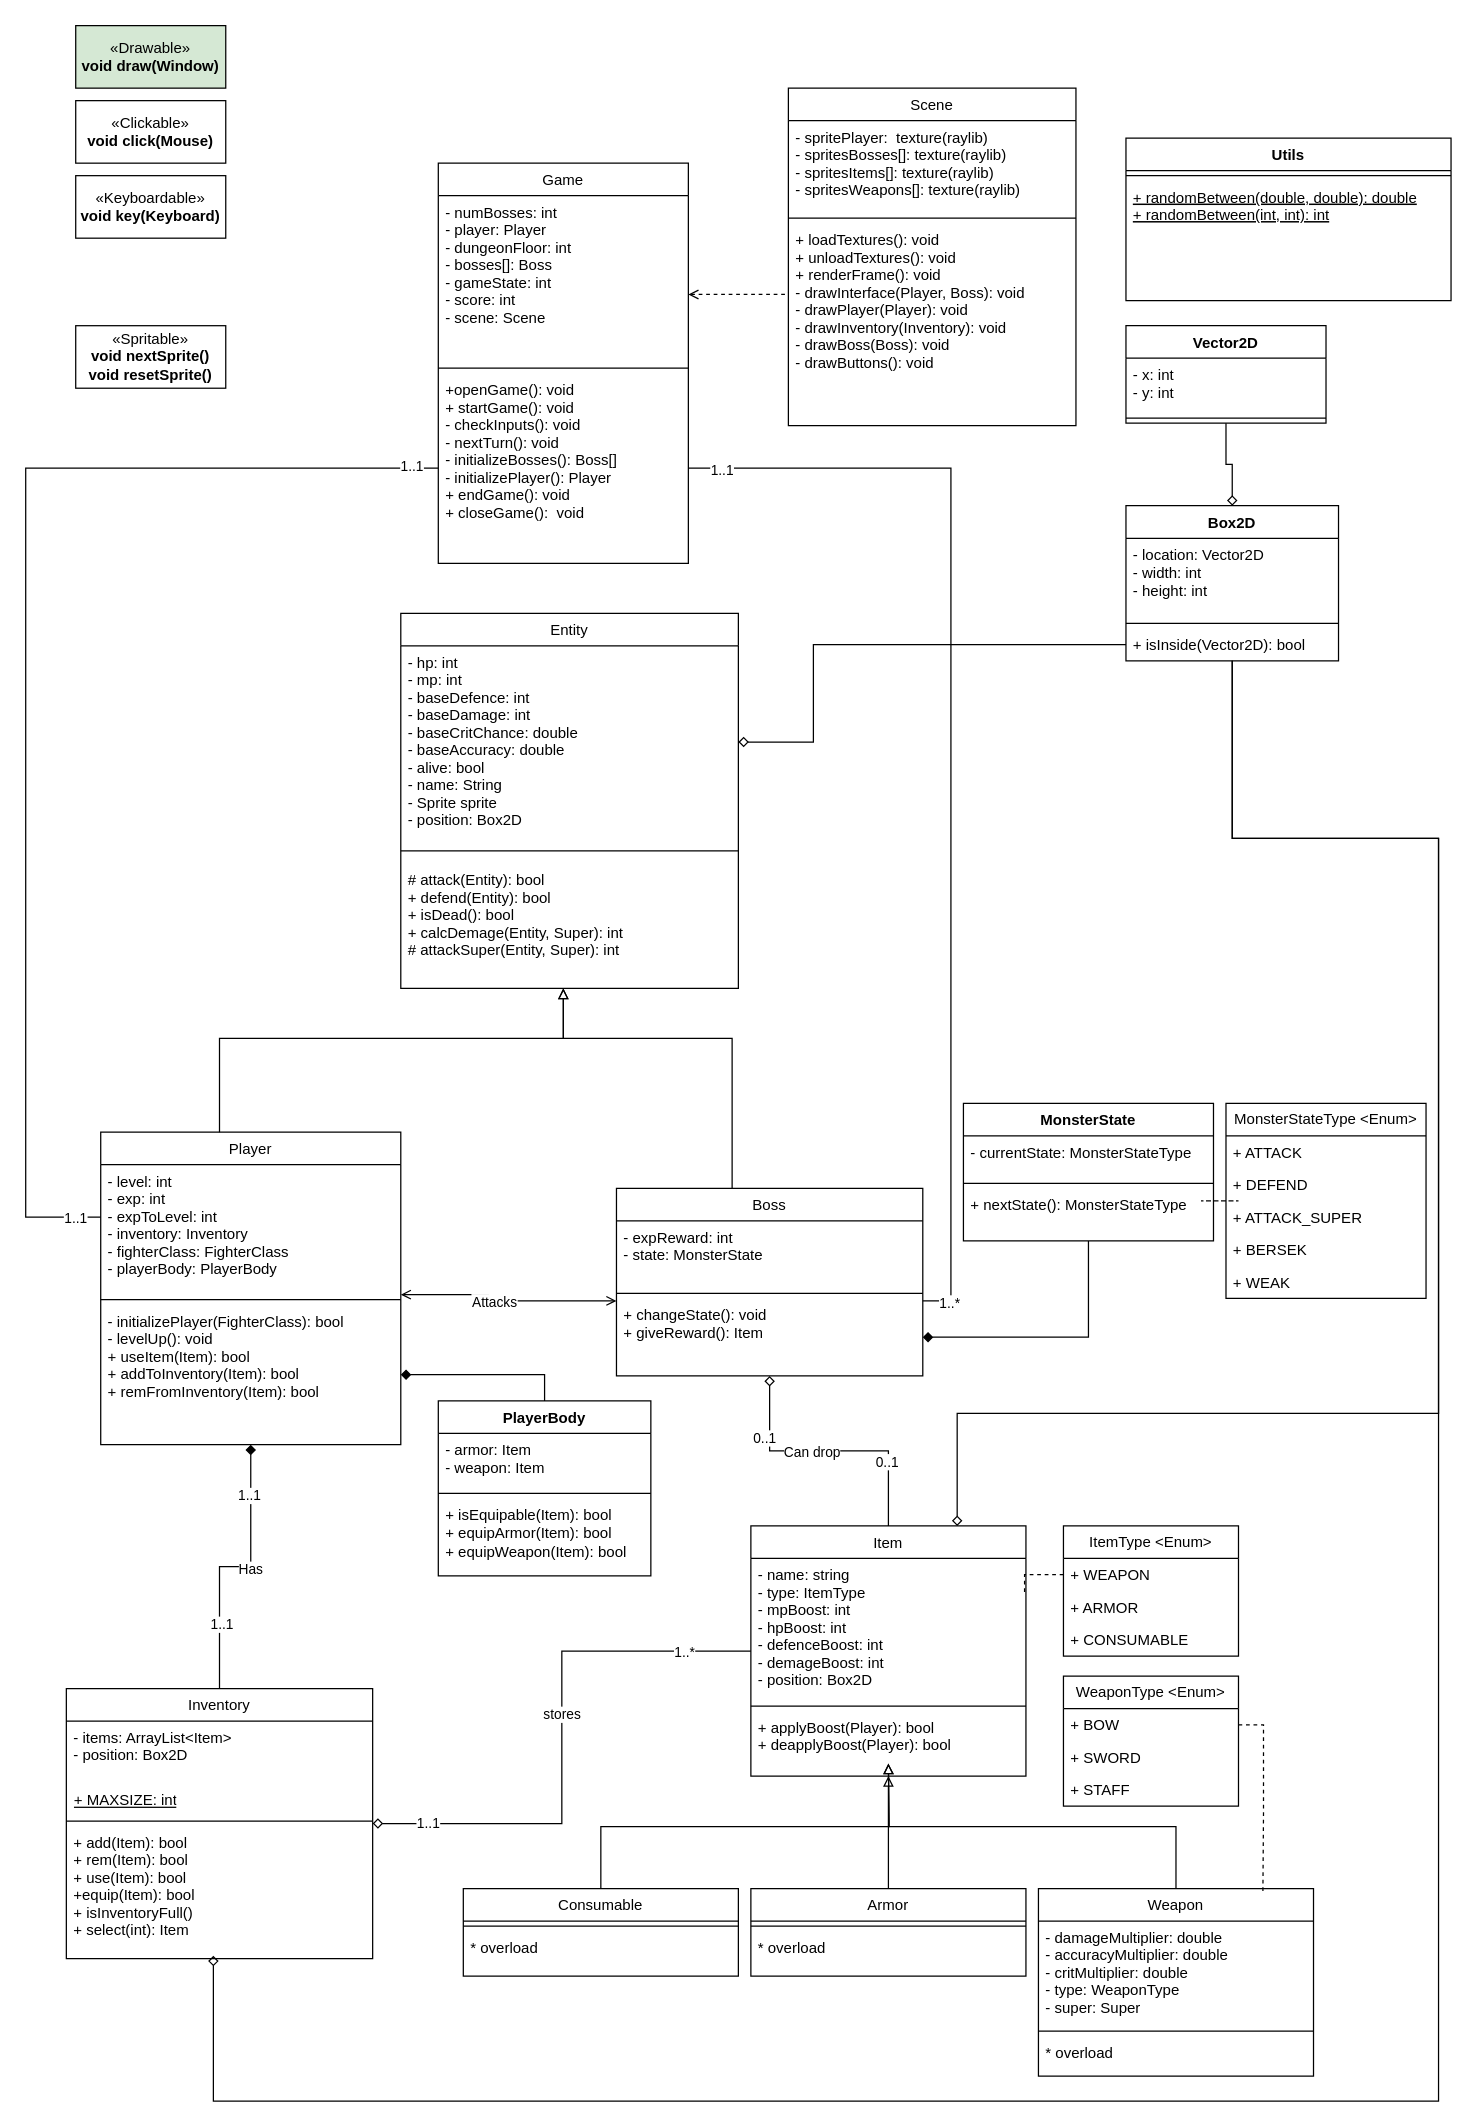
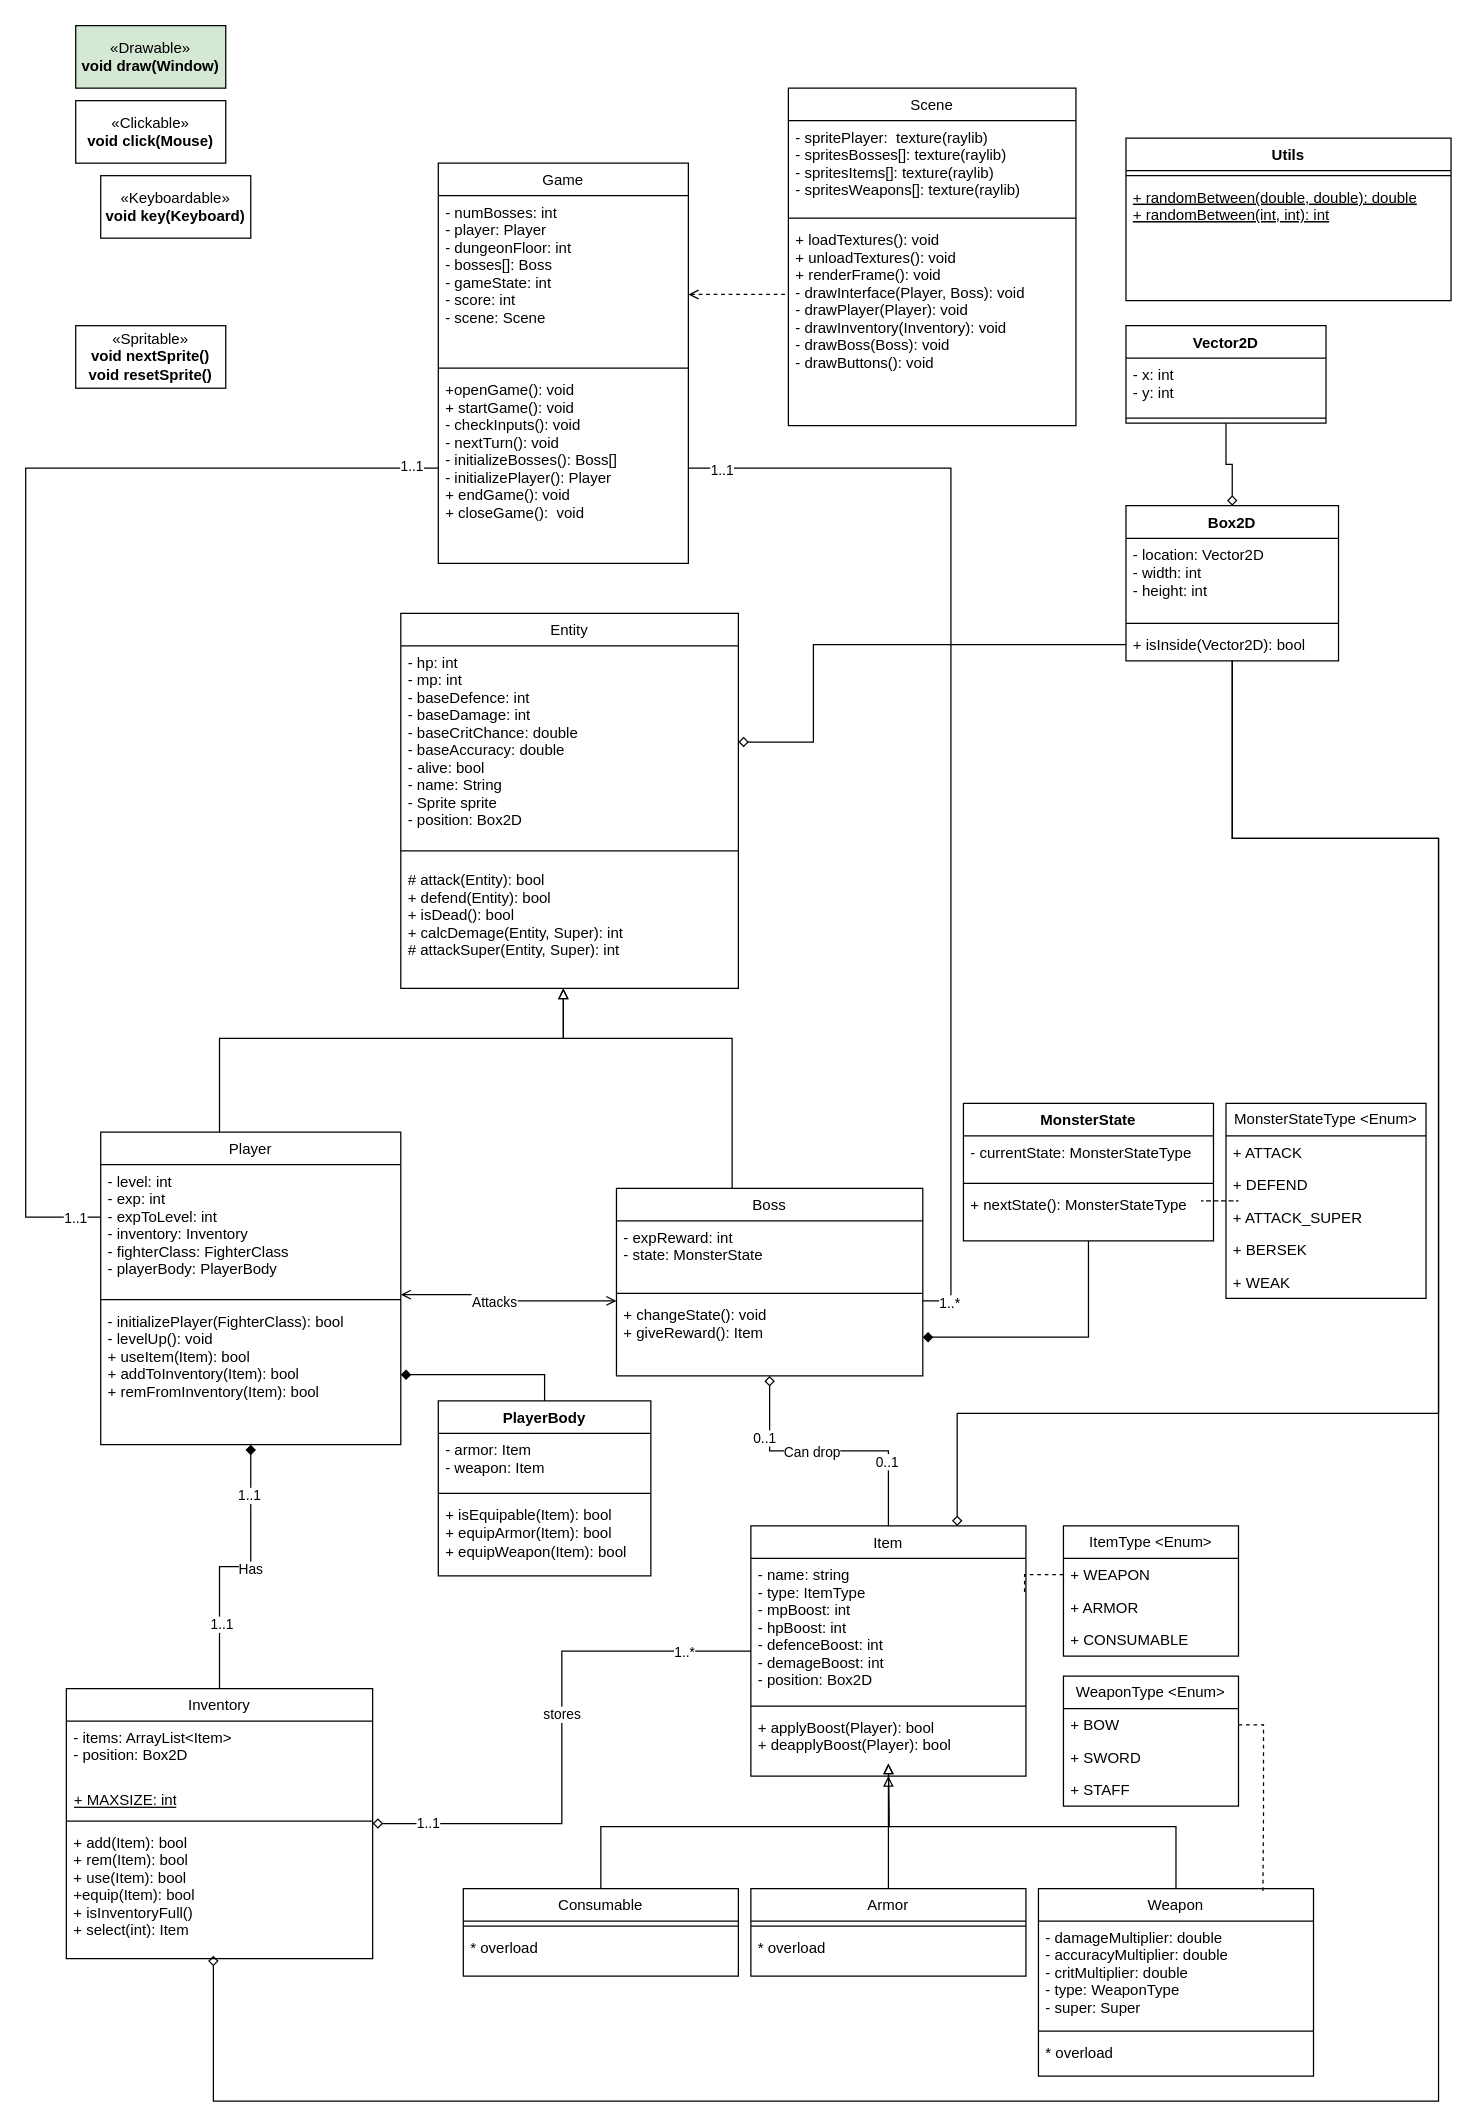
node "«Keyboardable» void key(Keyboard)": moved (151, 207) -> (176, 207)
